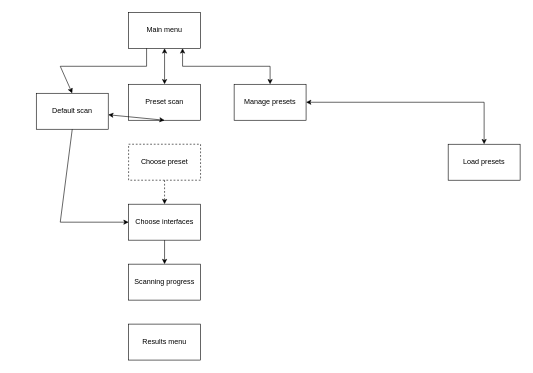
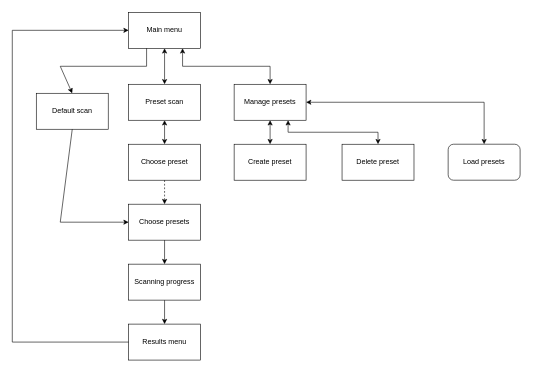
edge "Preset scan" -- "Default scan": now "Preset scan" -- "Choose preset"
edge "Manage presets" -- "Delete preset": added
edge "Manage presets" -- "Create preset": added
node "Choose preset": style dashed -> solid
node "Create preset": added
node "Delete preset": added
node "Load presets": shape rectangle -> rounded rectangle
node "Choose interfaces": label "Choose interfaces" -> "Choose presets"
edge "Scanning progress" -> "Results menu": added
edge "Results menu" -> "Main menu": added
